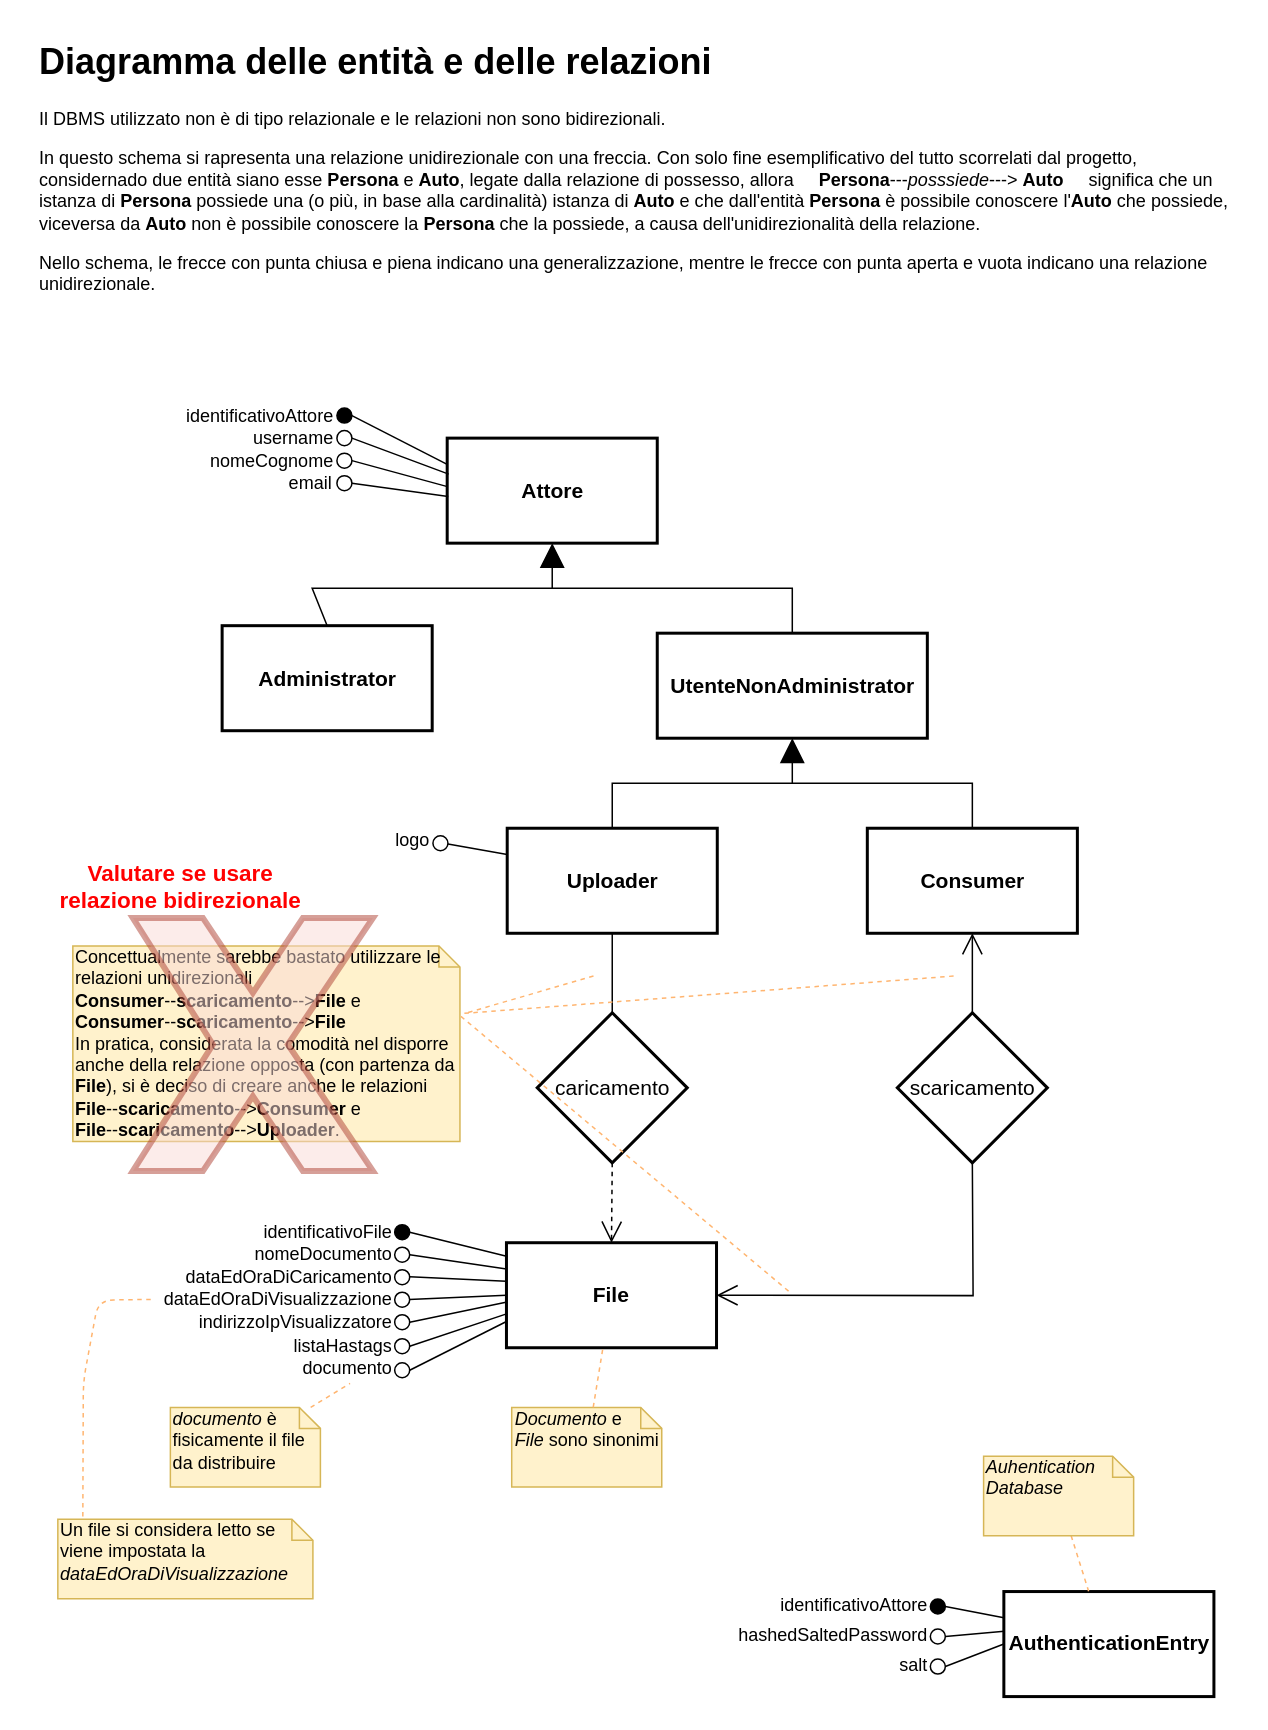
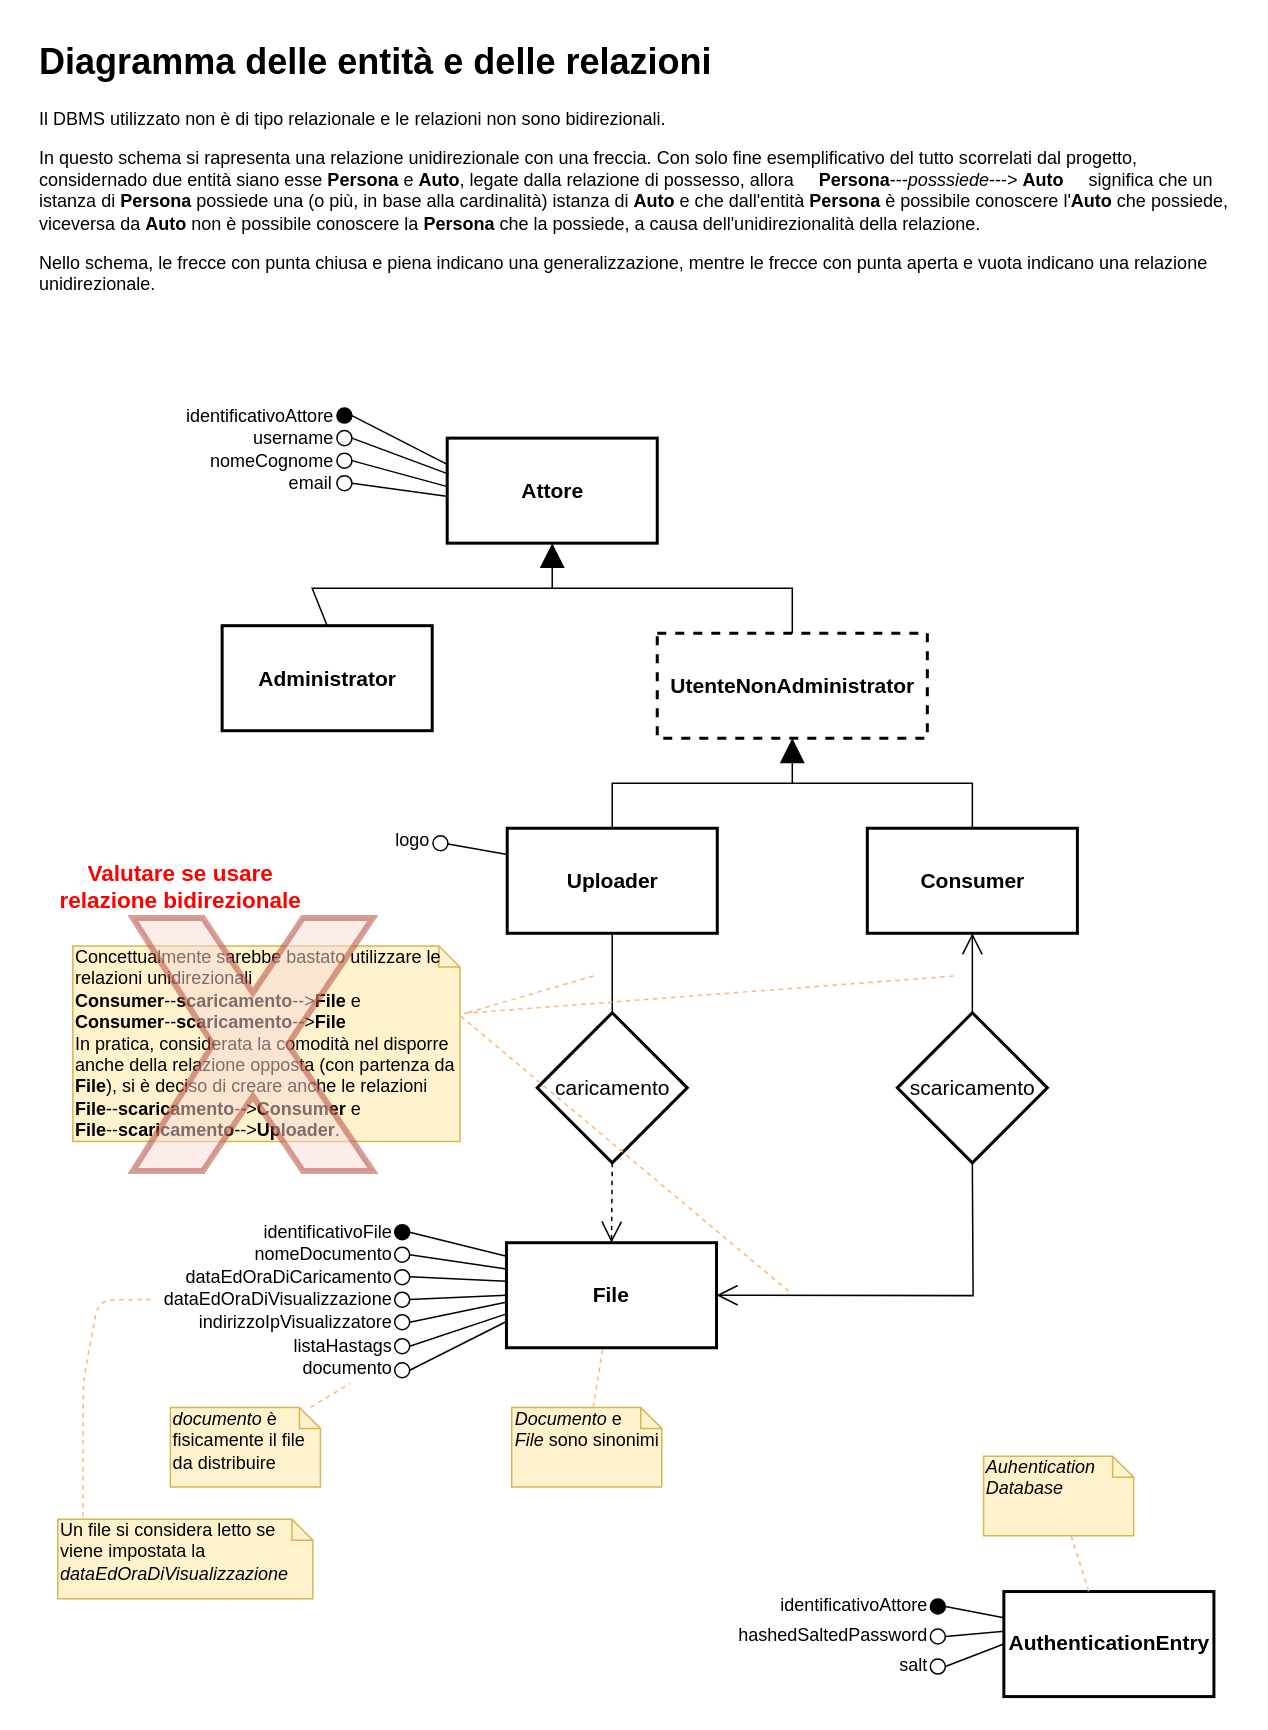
node "UtenteNonAdministrator": style solid -> dashed
